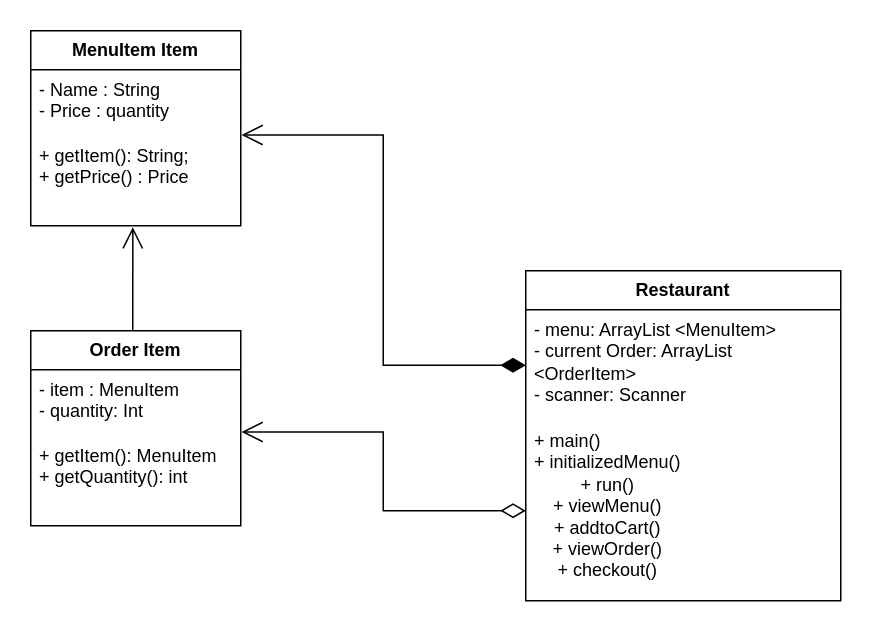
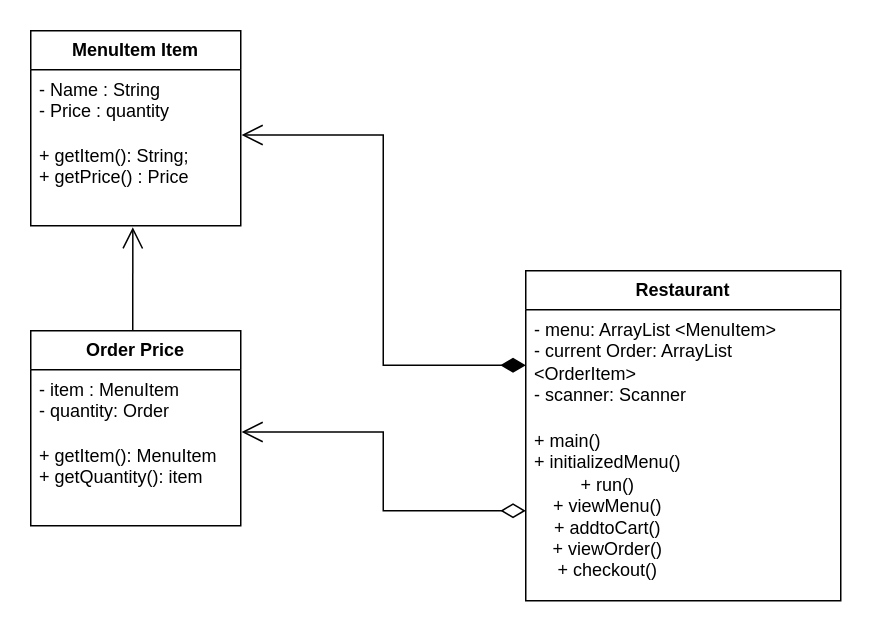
node "Order Item": label "Order Item" -> "Order Price"
node "- item : MenuItem- quantity: Int": label "- item : MenuItem- quantity: Int" -> "- item : MenuItem- quantity: Order"
node "+ getItem(): MenuItem+ getQuantity(): int": label "+ getItem(): MenuItem+ getQuantity(): int" -> "+ getItem(): MenuItem+ getQuantity(): item"
